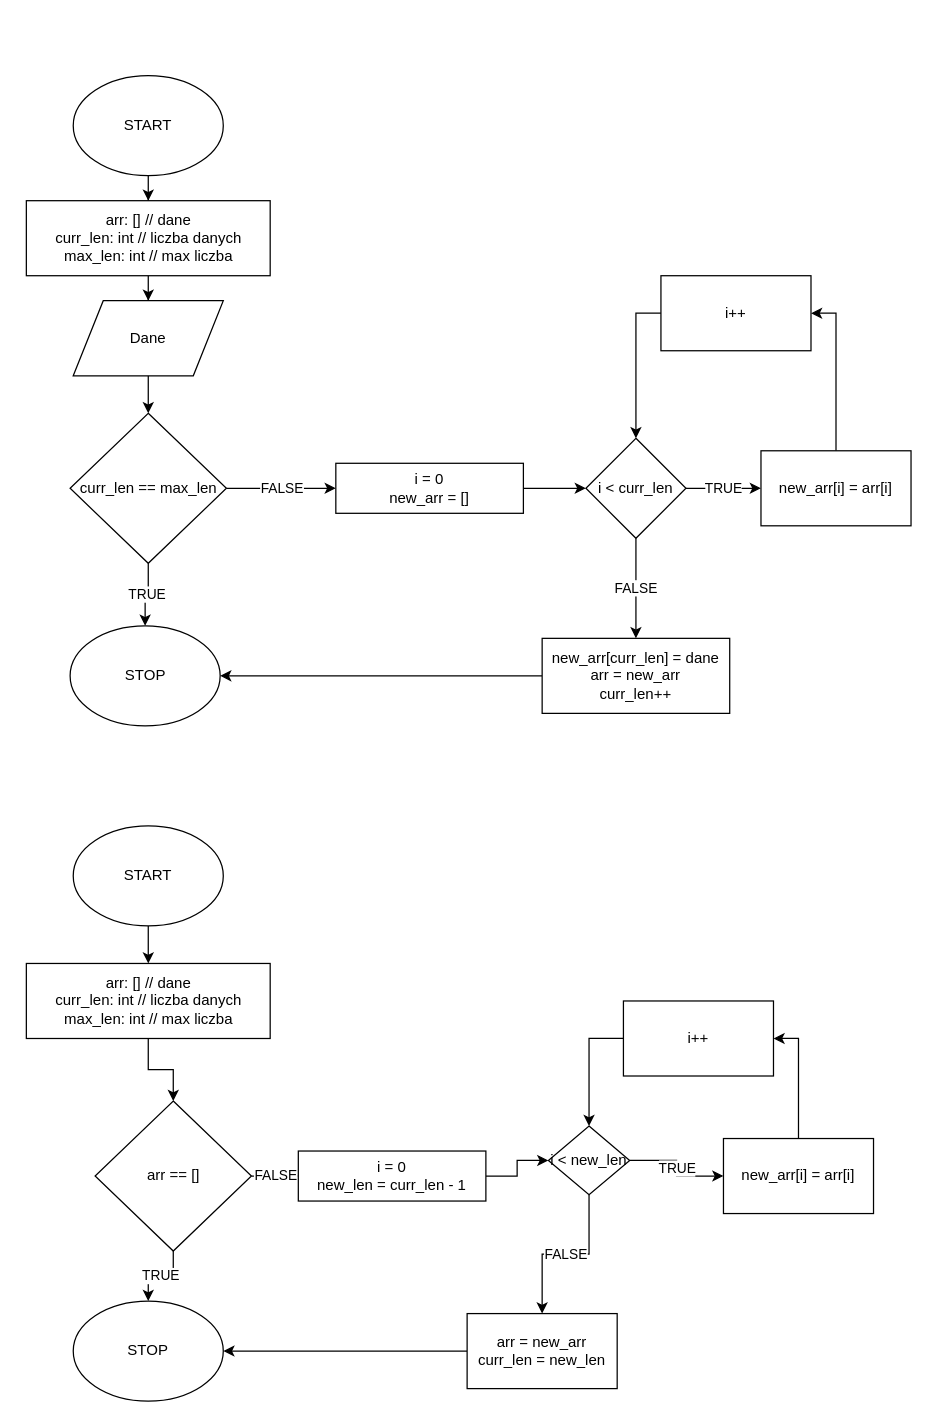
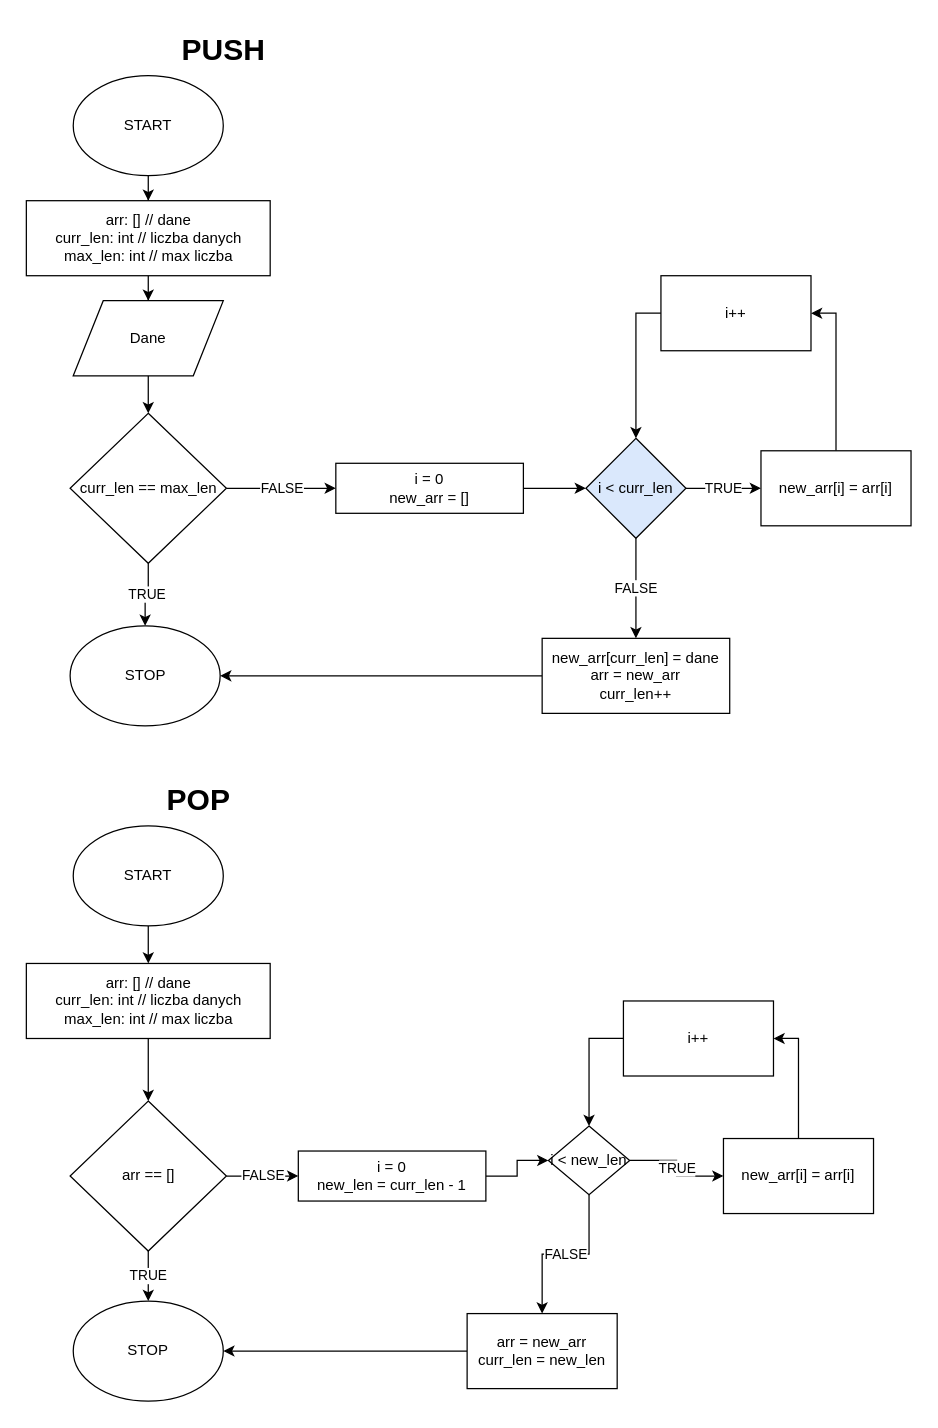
node "PUSH": added
node "i < curr_len": fillcolor #ffffff -> #dae8fc
node "POP": added
node "arr == []": moved (173, 1176) -> (148, 1176)
